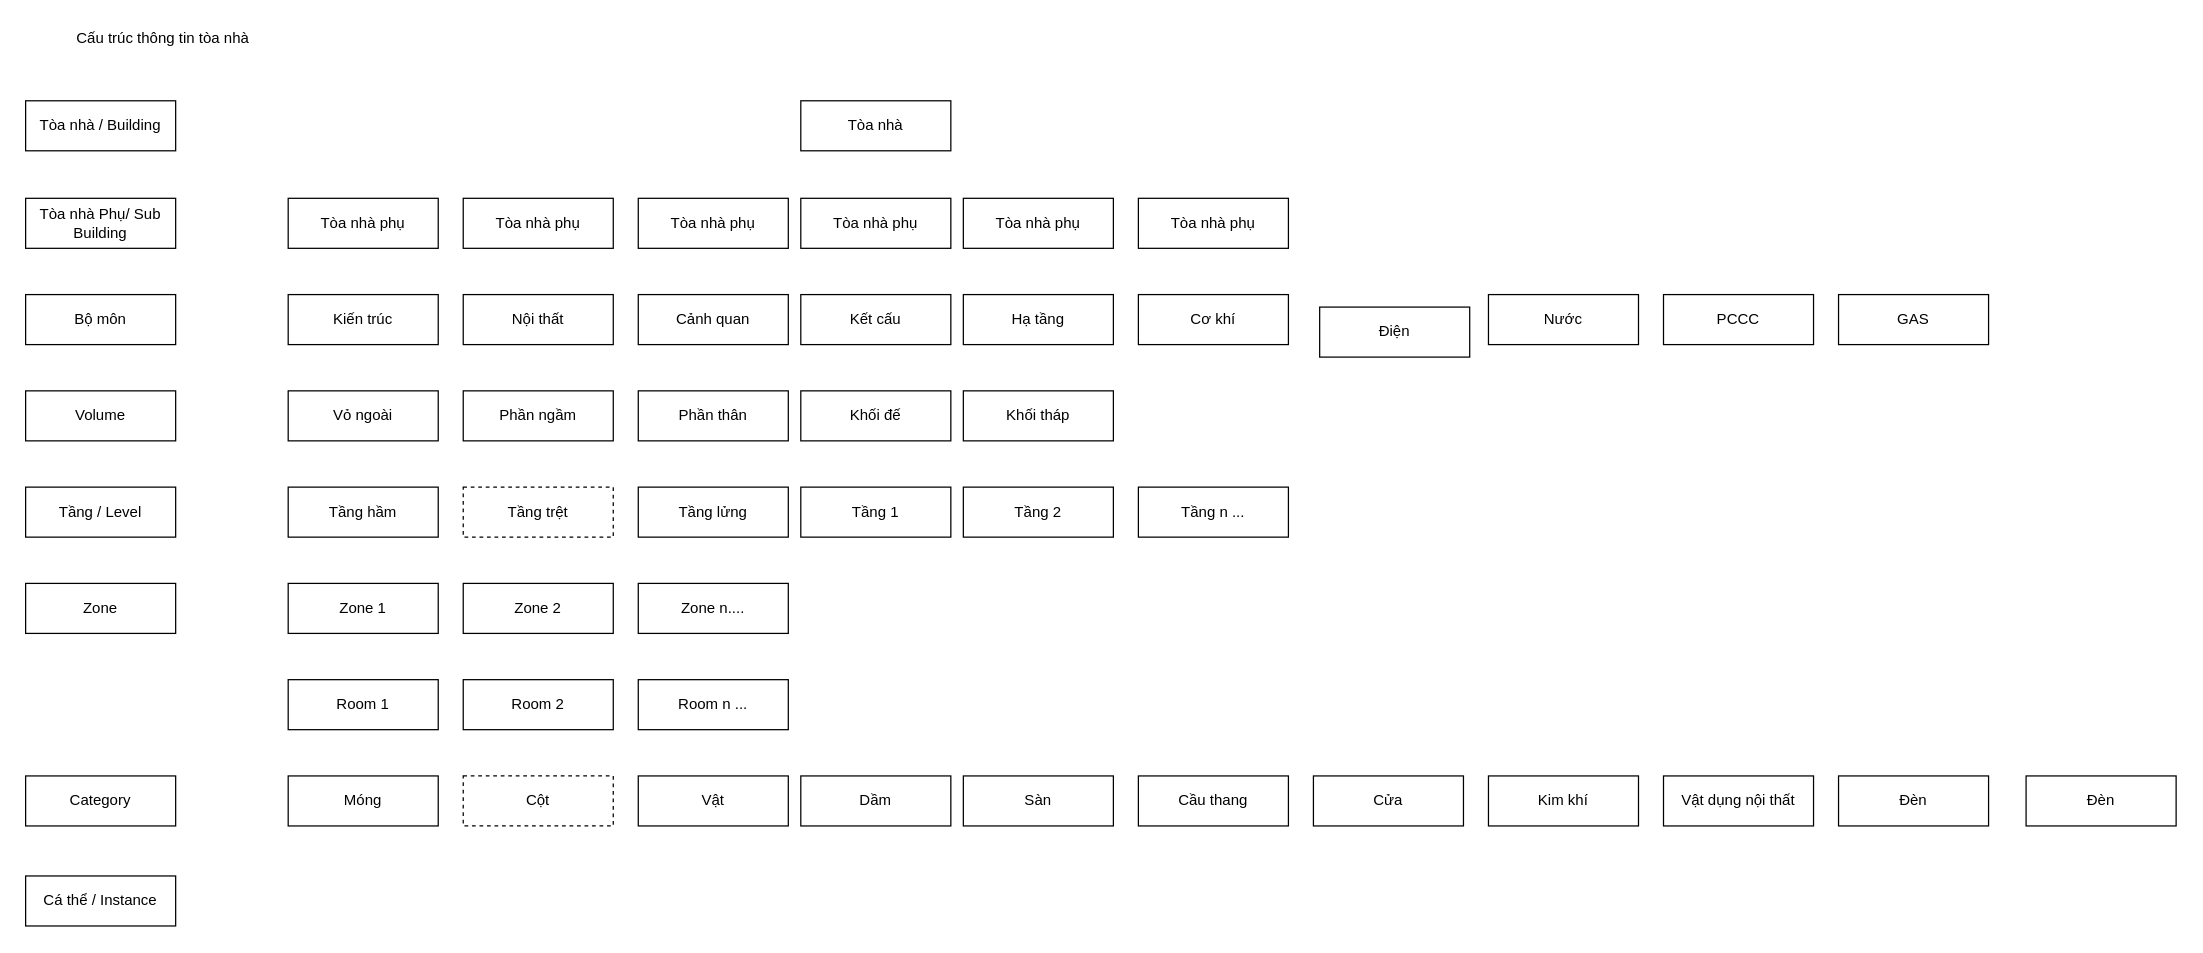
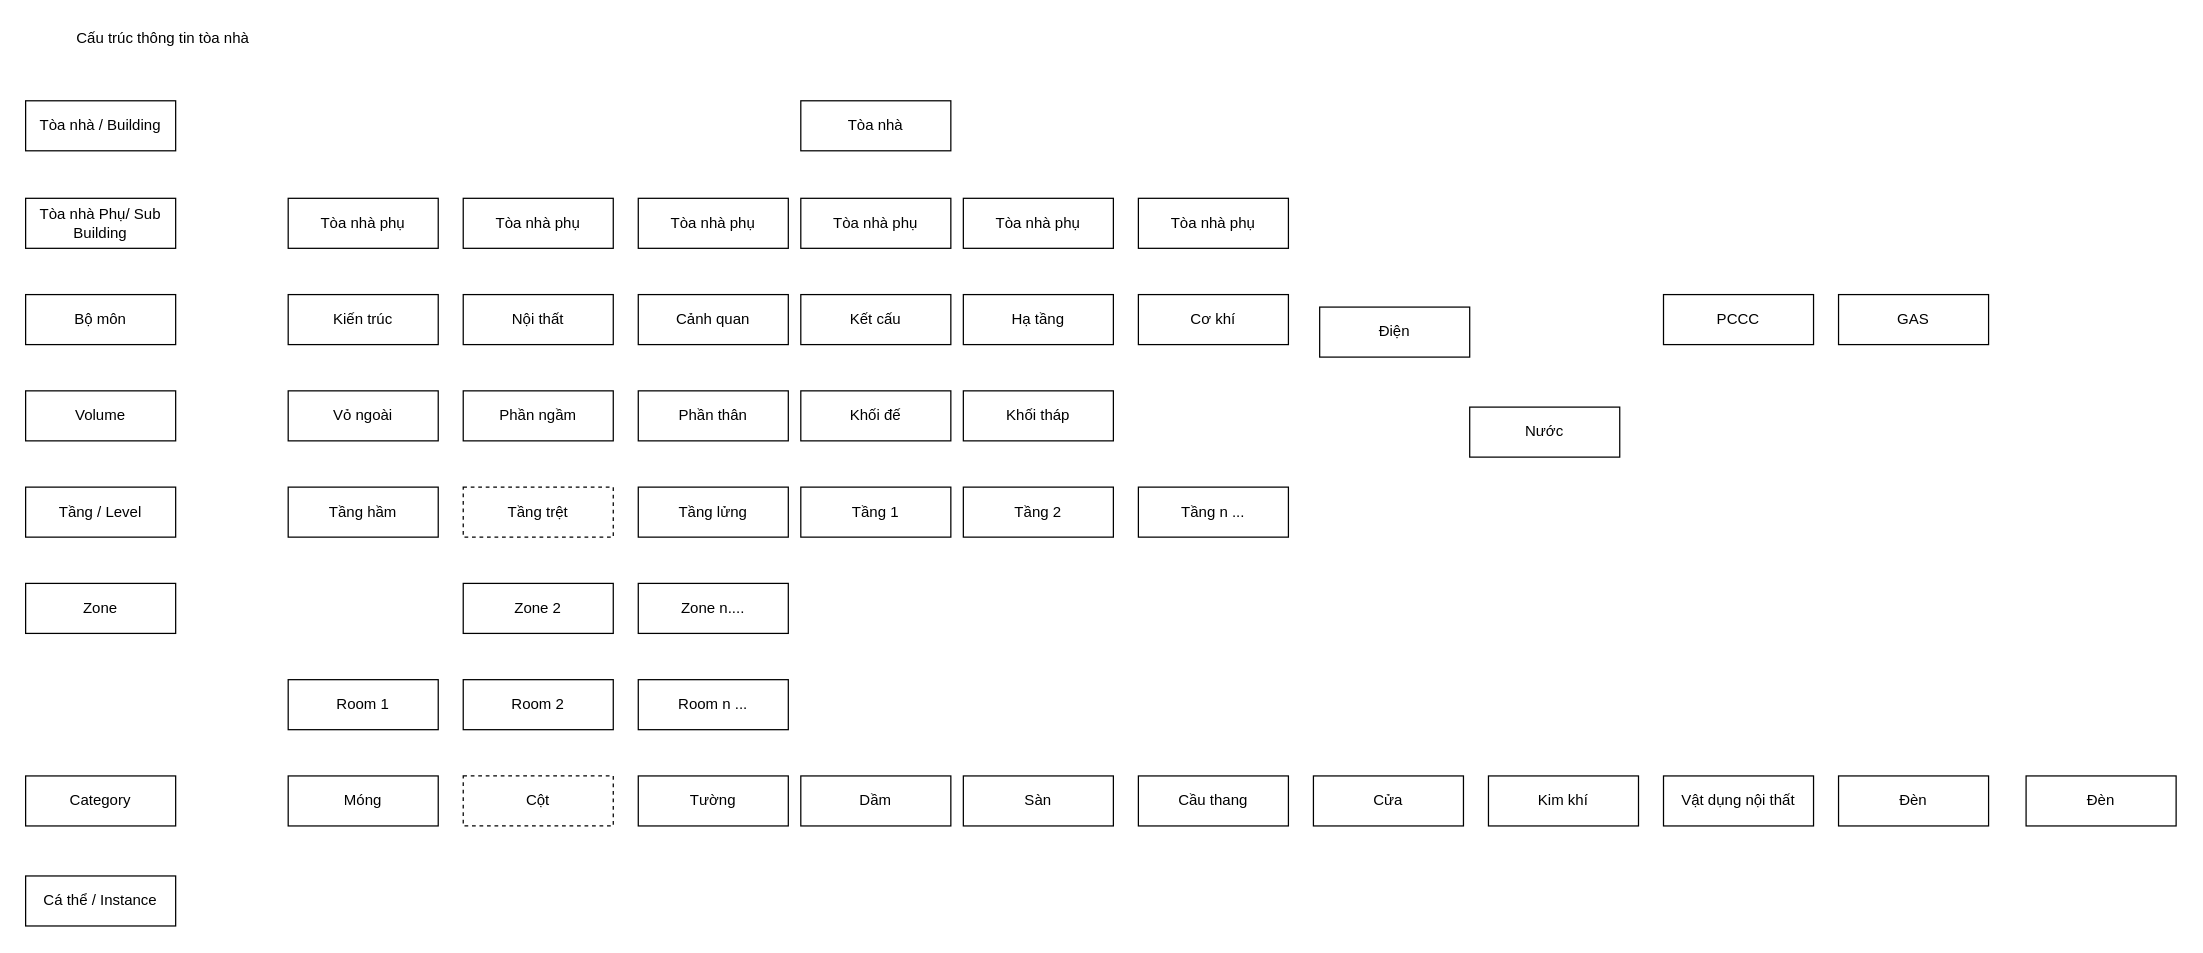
node "Nước": moved (1563, 319) -> (1544, 432)
node "Zone 1": removed
node "Vật": label "Vật" -> "Tường"
